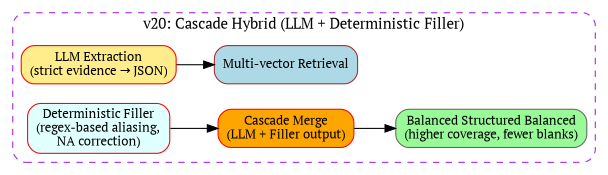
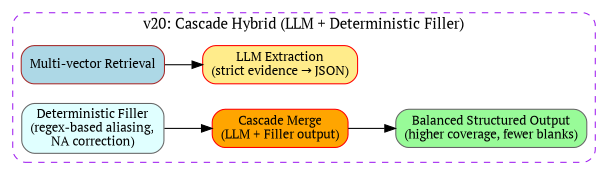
edge "LLM Extraction (strict evidence → JSON)" -> "Multi-vector Retrieval": reversed
node "Deterministic Filler (regex-based aliasing, NA correction)": color red -> gray40
node "Balanced Structured Balanced (higher coverage, fewer blanks)": label "Balanced Structured Balanced (higher coverage, fewer blanks)" -> "Balanced Structured Output (higher coverage, fewer blanks)"
